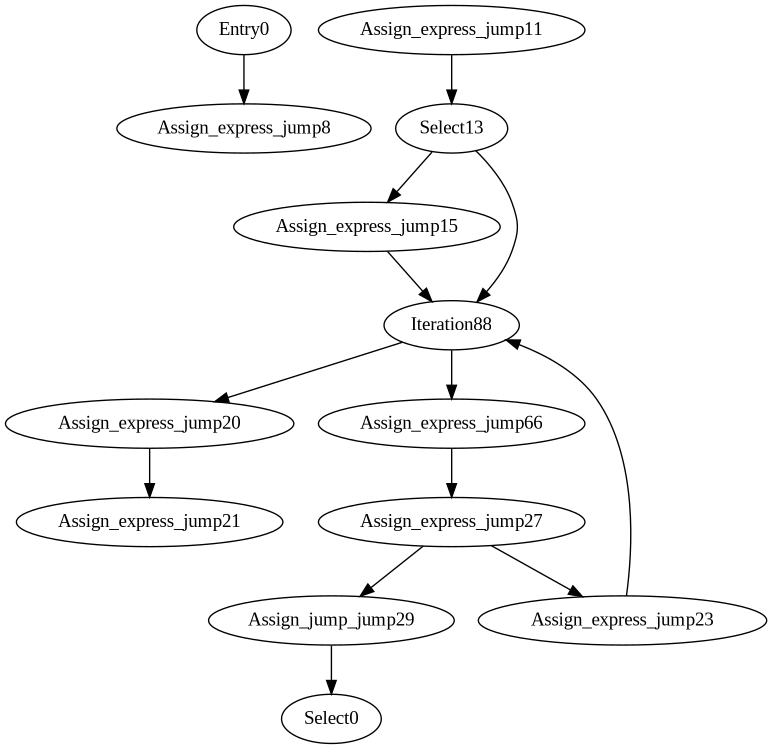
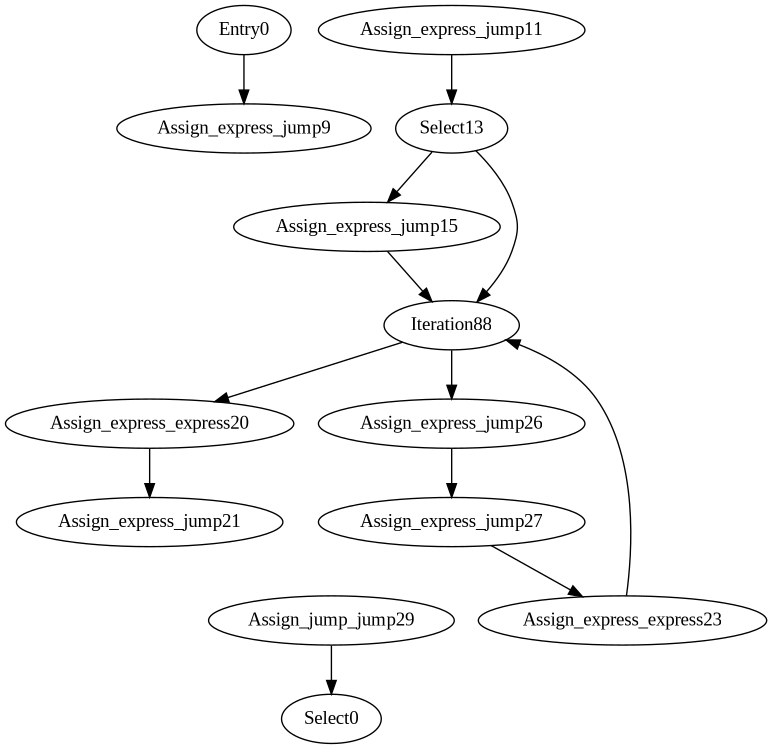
node "Assign_express_jump8": label "Assign_express_jump8" -> "Assign_express_jump9"
node "Assign_express_jump20": label "Assign_express_jump20" -> "Assign_express_express20"
node "Assign_express_jump66": label "Assign_express_jump66" -> "Assign_express_jump26"
edge "Assign_express_jump27" -> "Assign_jump_jump29": removed
node "Assign_express_jump23": label "Assign_express_jump23" -> "Assign_express_express23"
